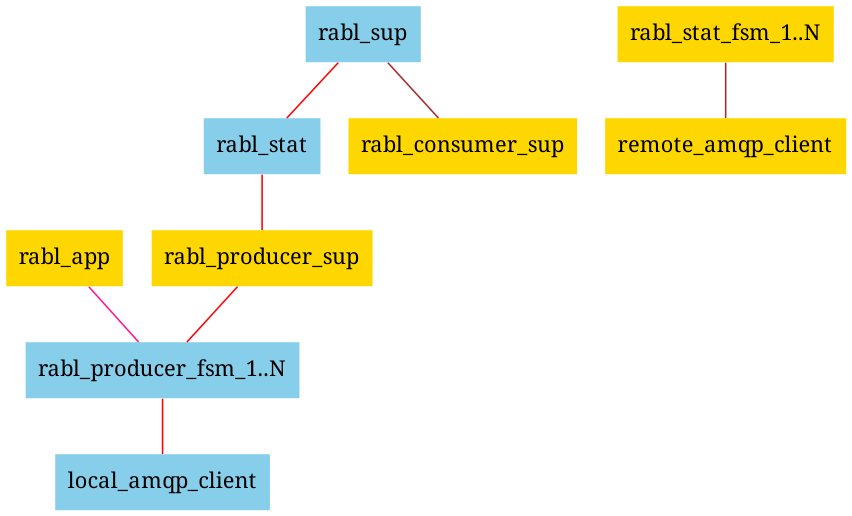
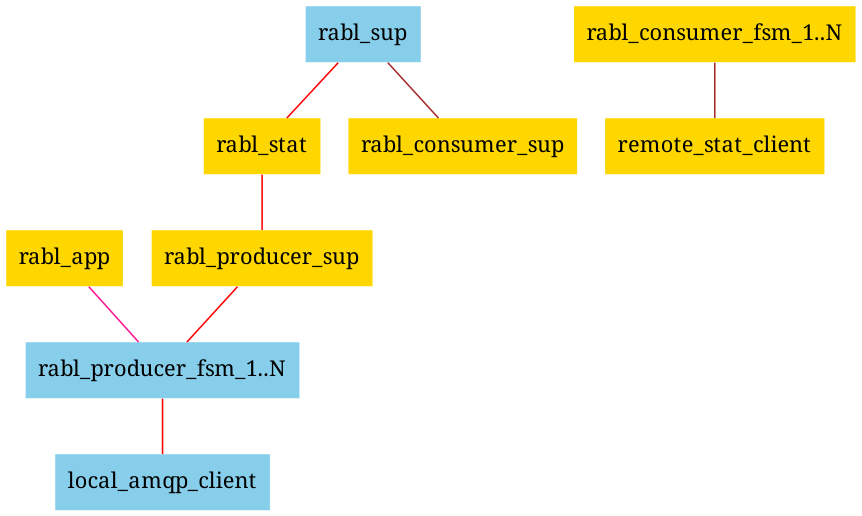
node "rabl_stat_fsm_1..N": label "rabl_stat_fsm_1..N" -> "rabl_consumer_fsm_1..N"
node "rabl_stat": fillcolor skyblue -> gold
node "remote_amqp_client": label "remote_amqp_client" -> "remote_stat_client"
